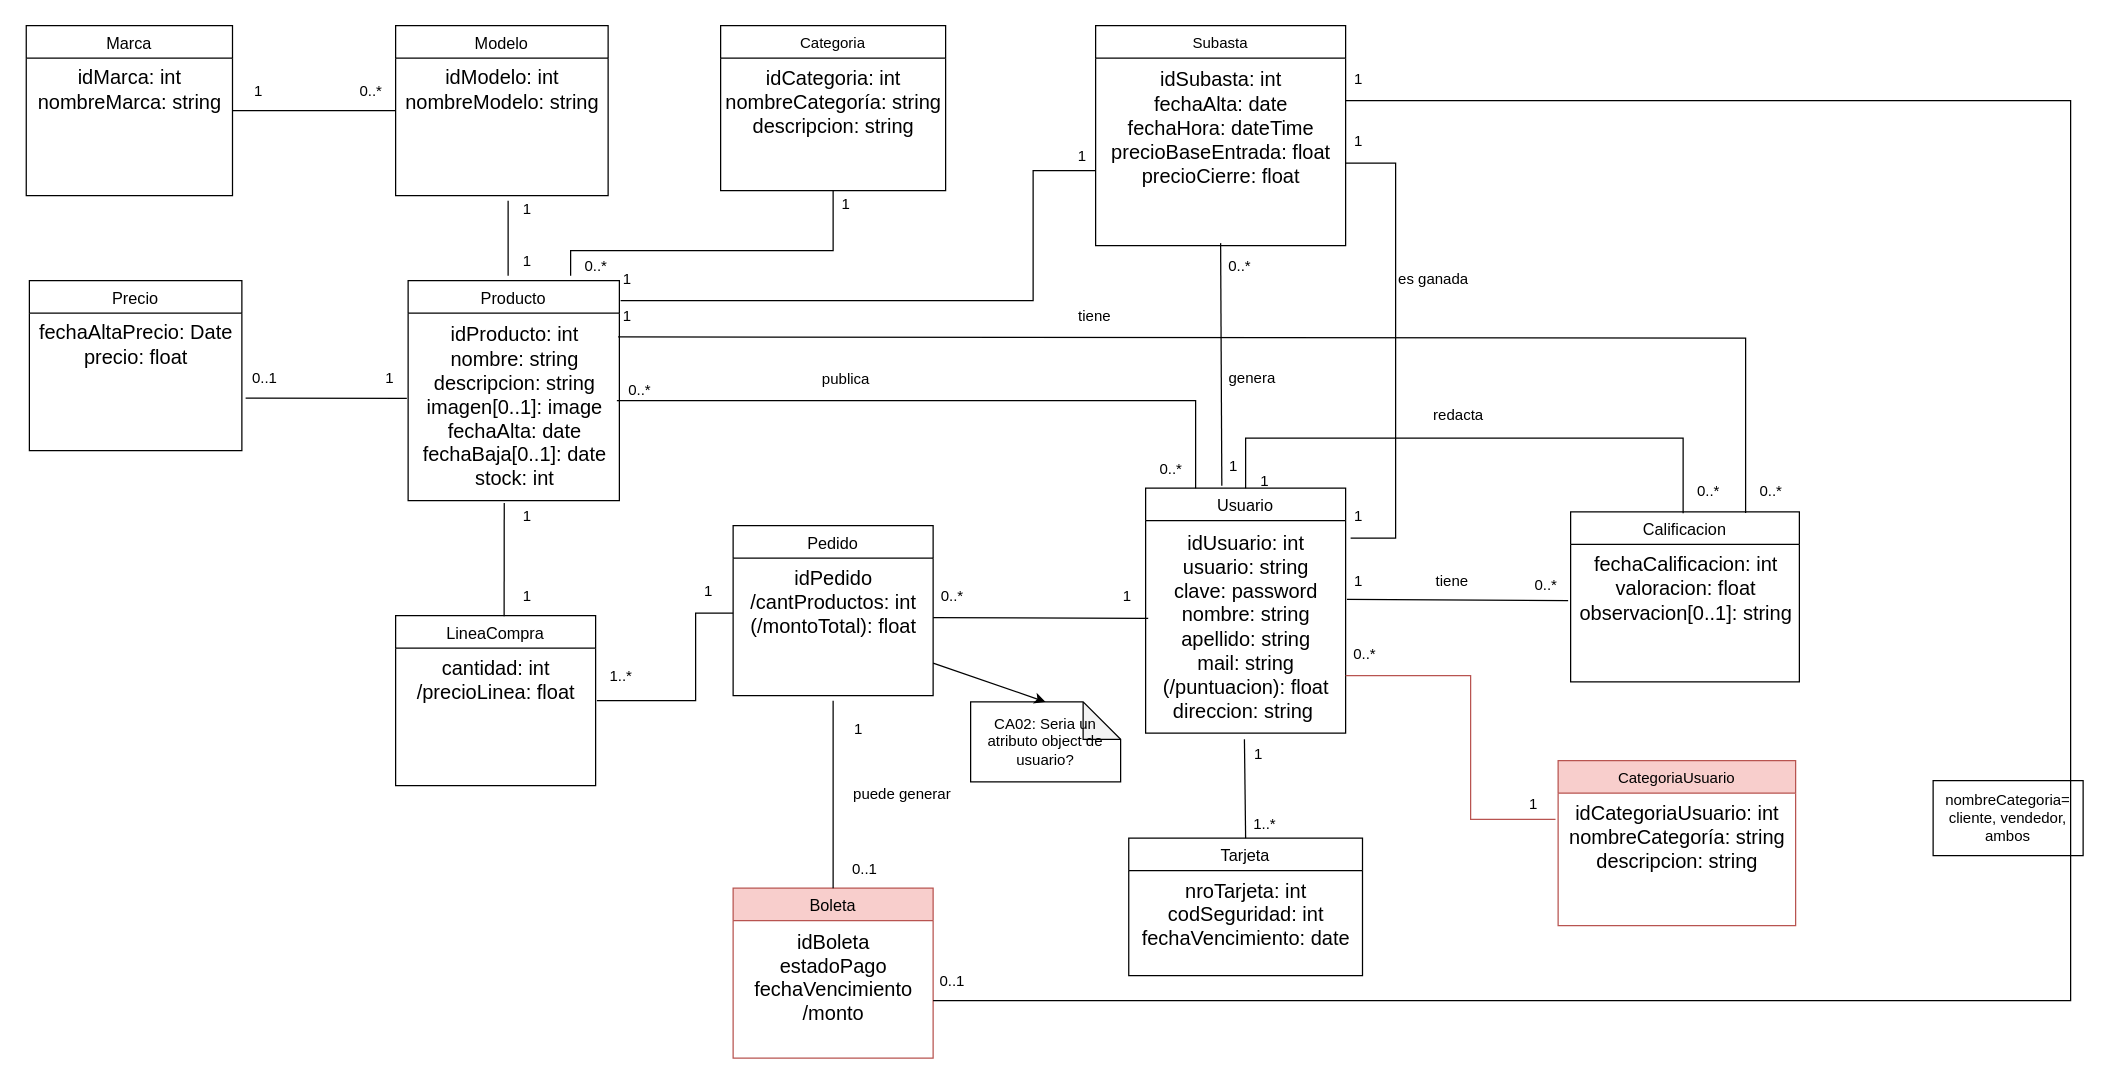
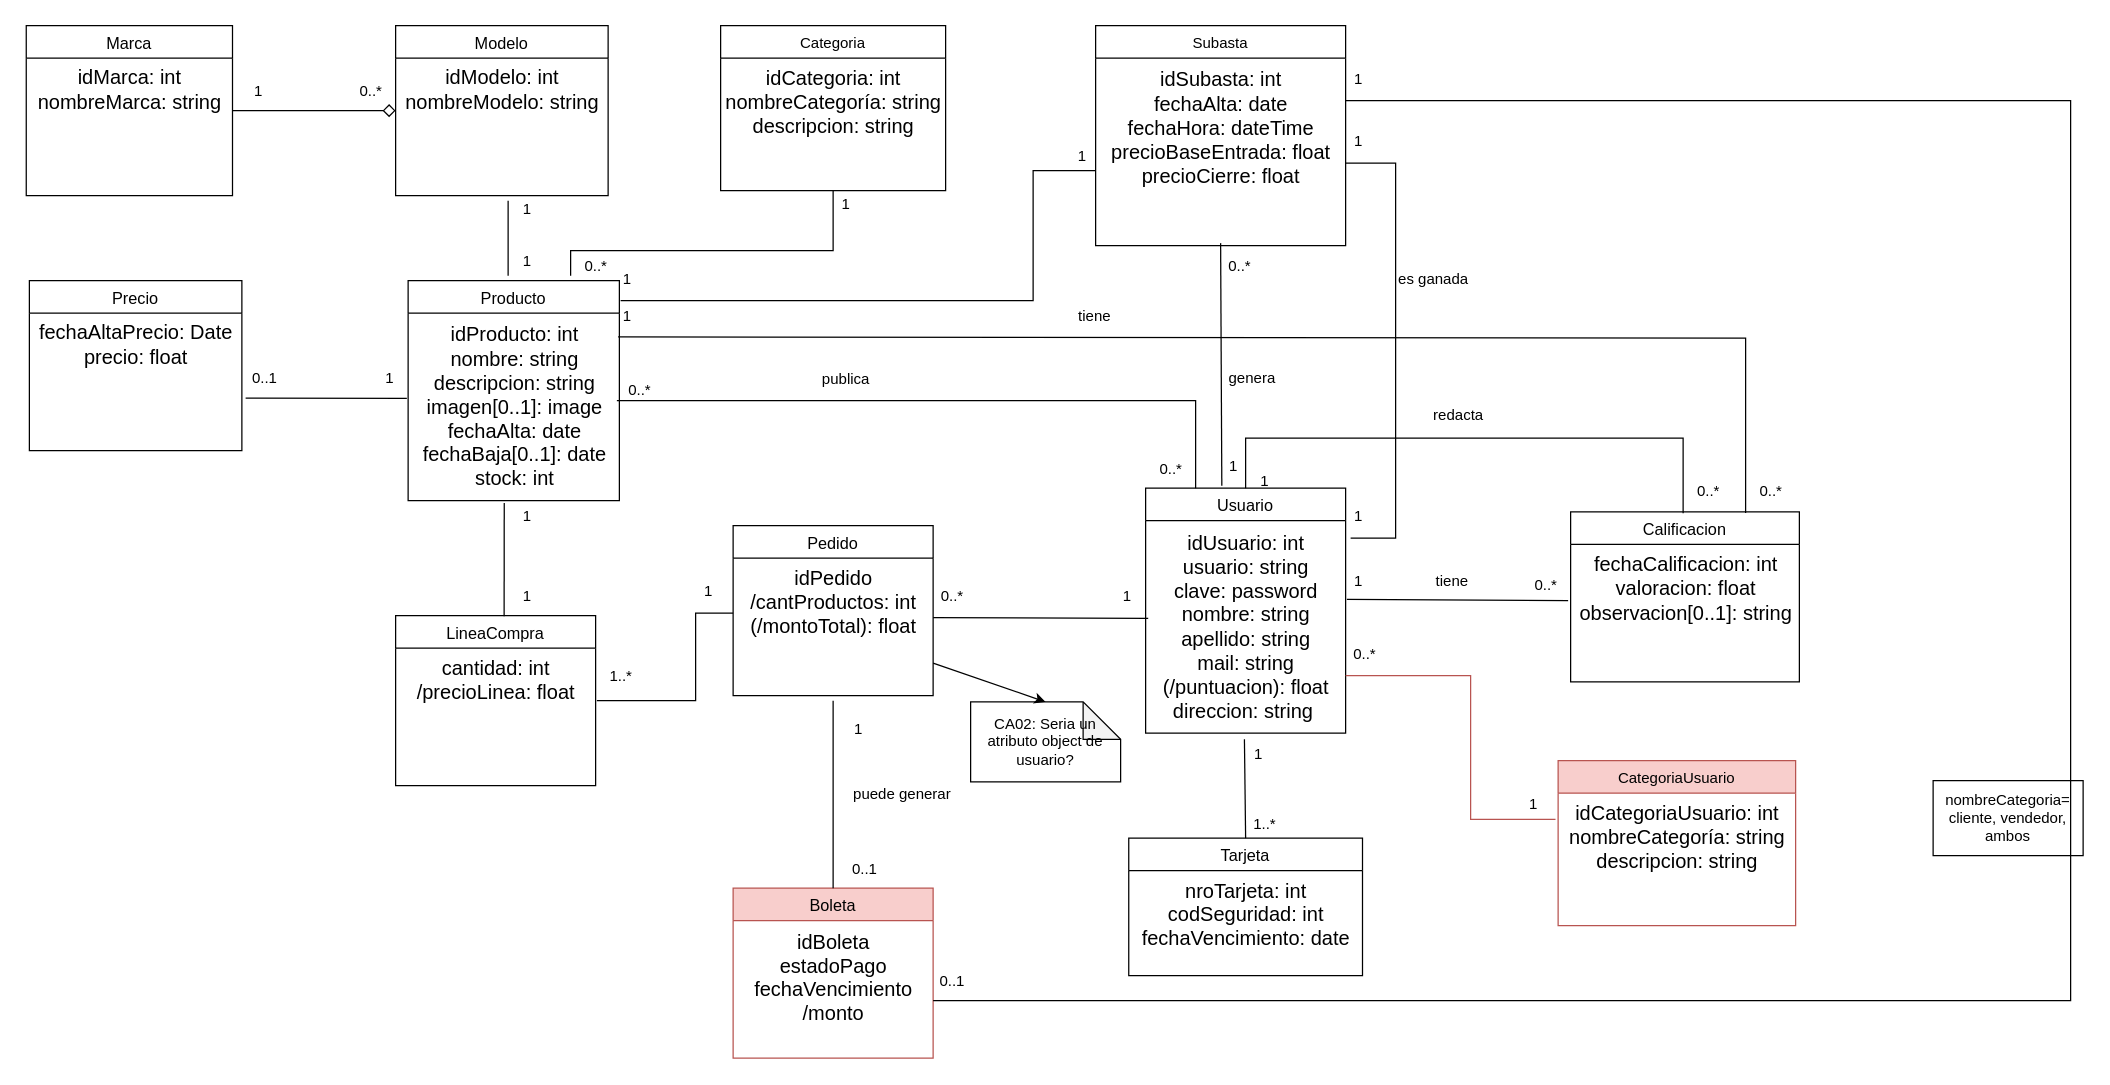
edge "Marca" -- "Modelo": arrowhead none -> diamond
